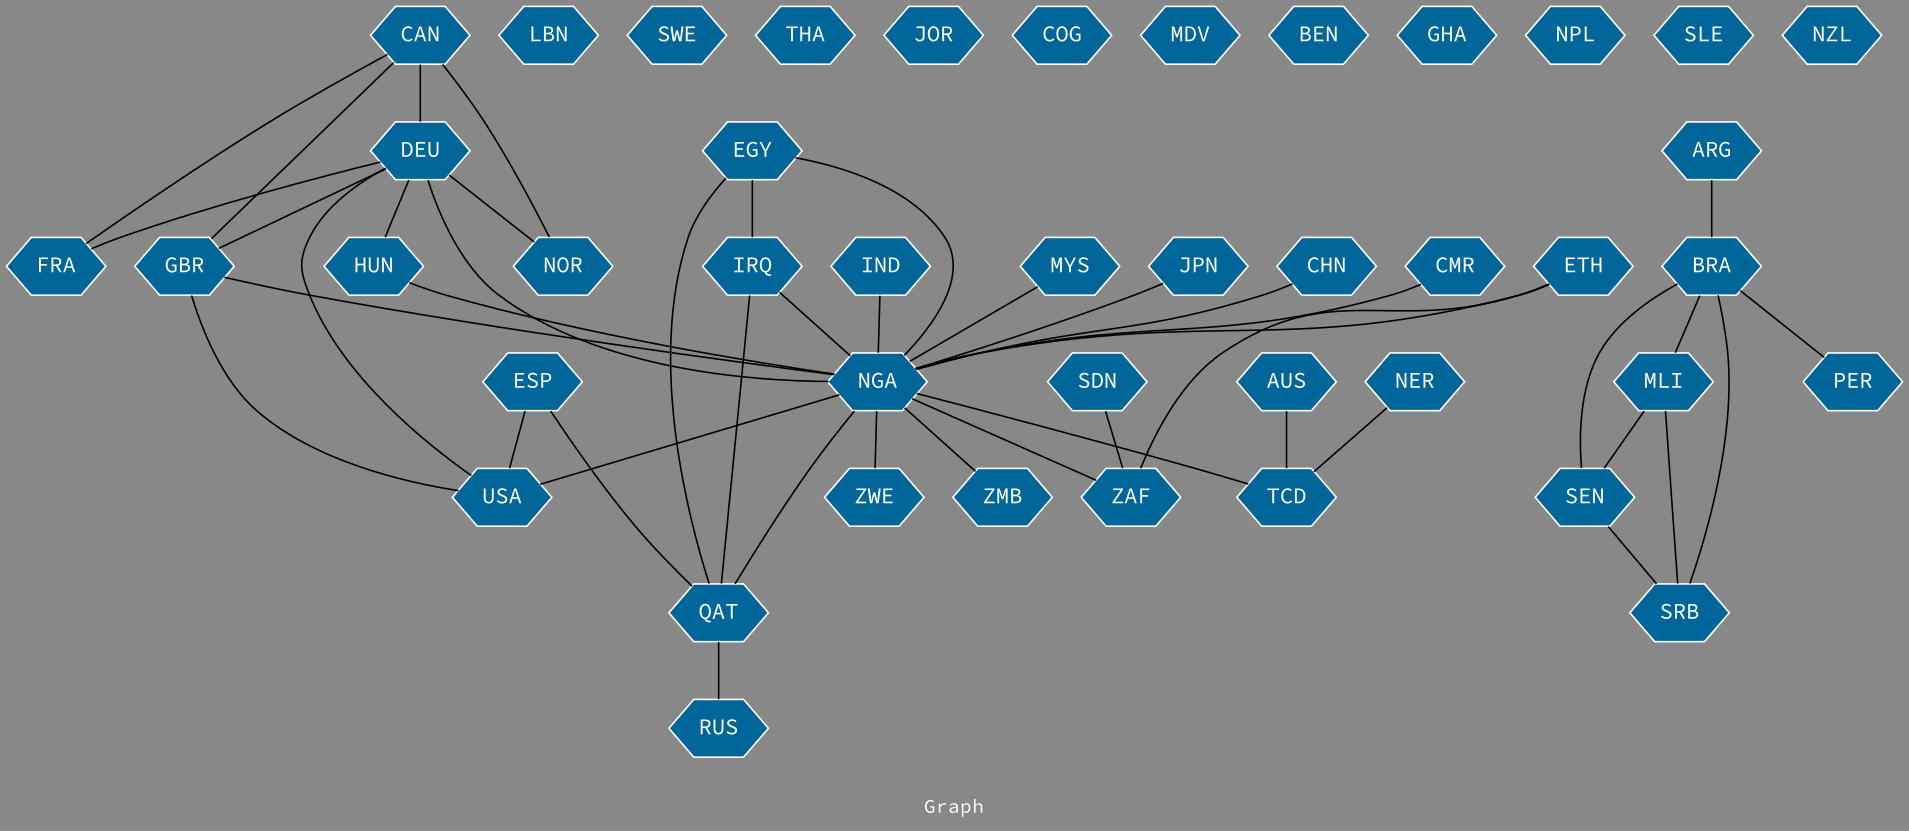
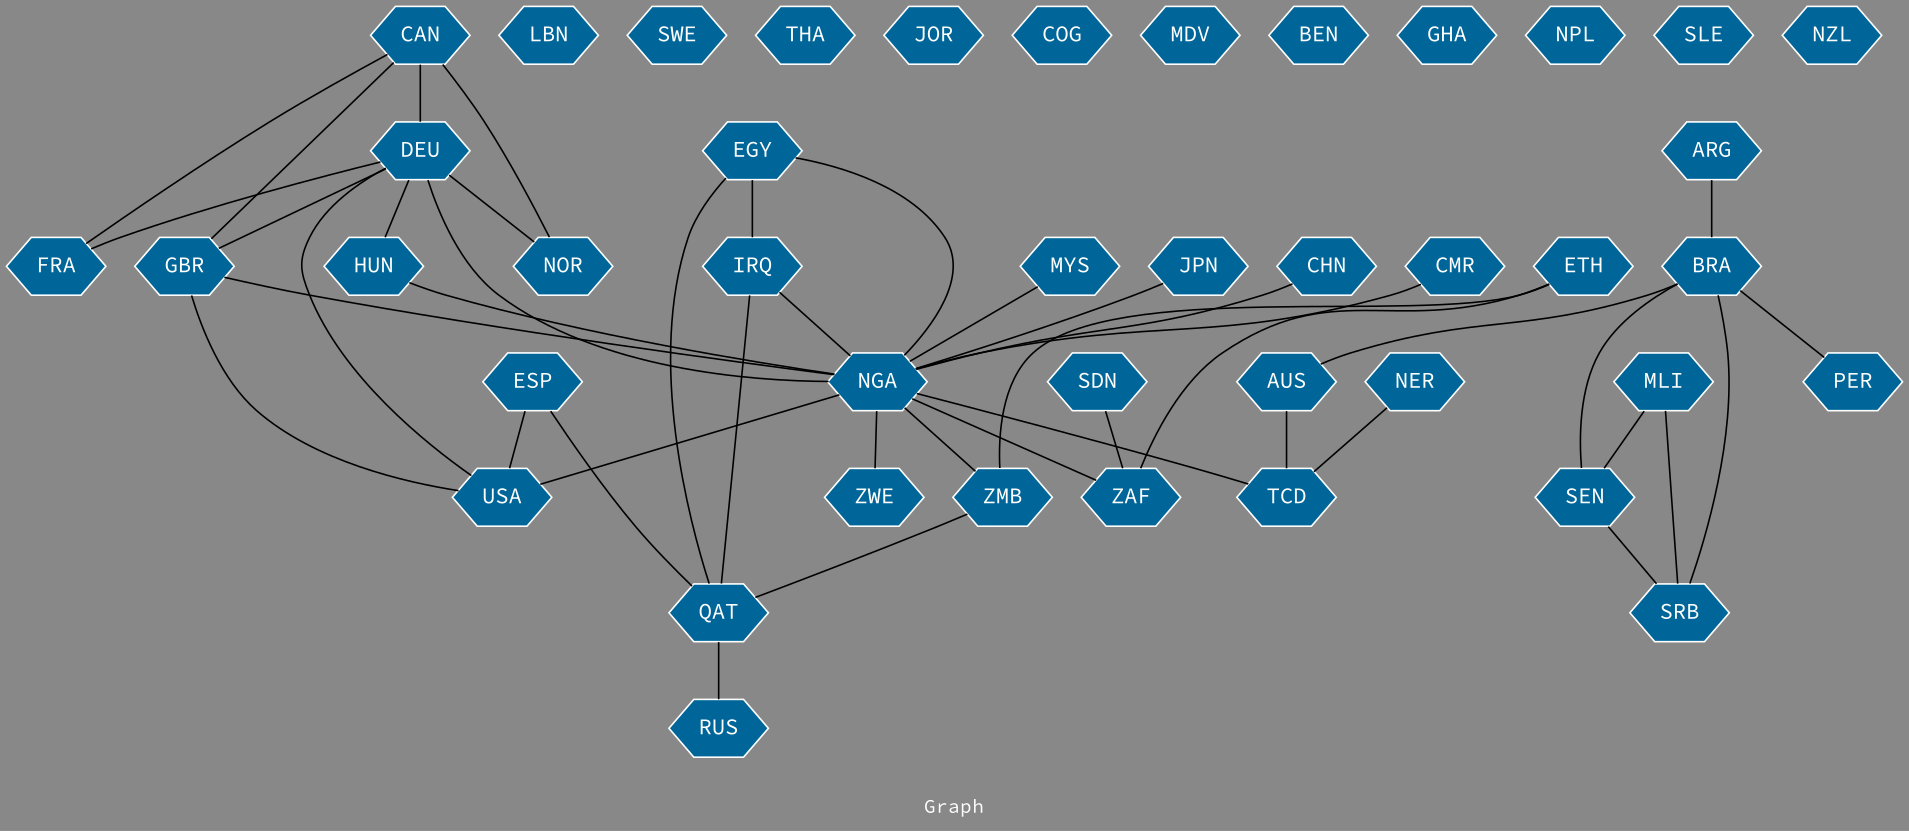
node "IND": removed
edge "BRA" -- "MLI": now "BRA" -- "AUS"
edge "ETH" -- "NGA": now "ETH" -- "ZMB"
edge "NGA" -- "QAT": now "ZMB" -- "QAT"
